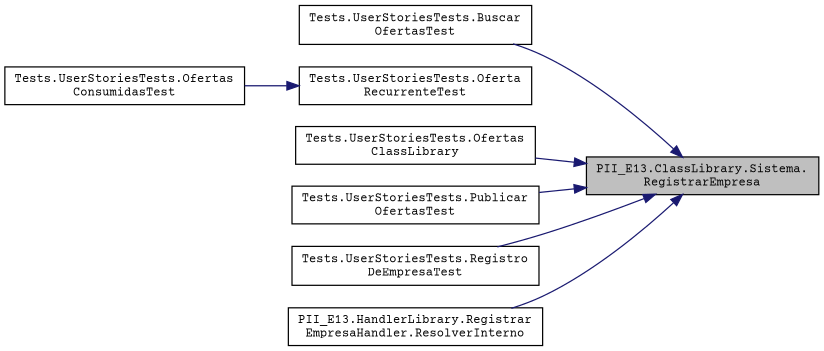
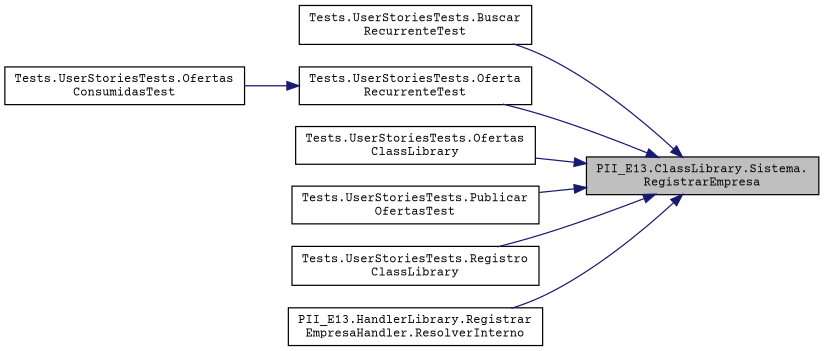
node "Tests.UserStoriesTests.Buscar OfertasTest": label "Tests.UserStoriesTests.Buscar OfertasTest" -> "Tests.UserStoriesTests.Buscar RecurrenteTest"
edge "Tests.UserStoriesTests.Oferta RecurrenteTest" -> "PII_E13.ClassLibrary.Sistema. RegistrarEmpresa": added
node "Tests.UserStoriesTests.Registro DeEmpresaTest": label "Tests.UserStoriesTests.Registro DeEmpresaTest" -> "Tests.UserStoriesTests.Registro ClassLibrary"
